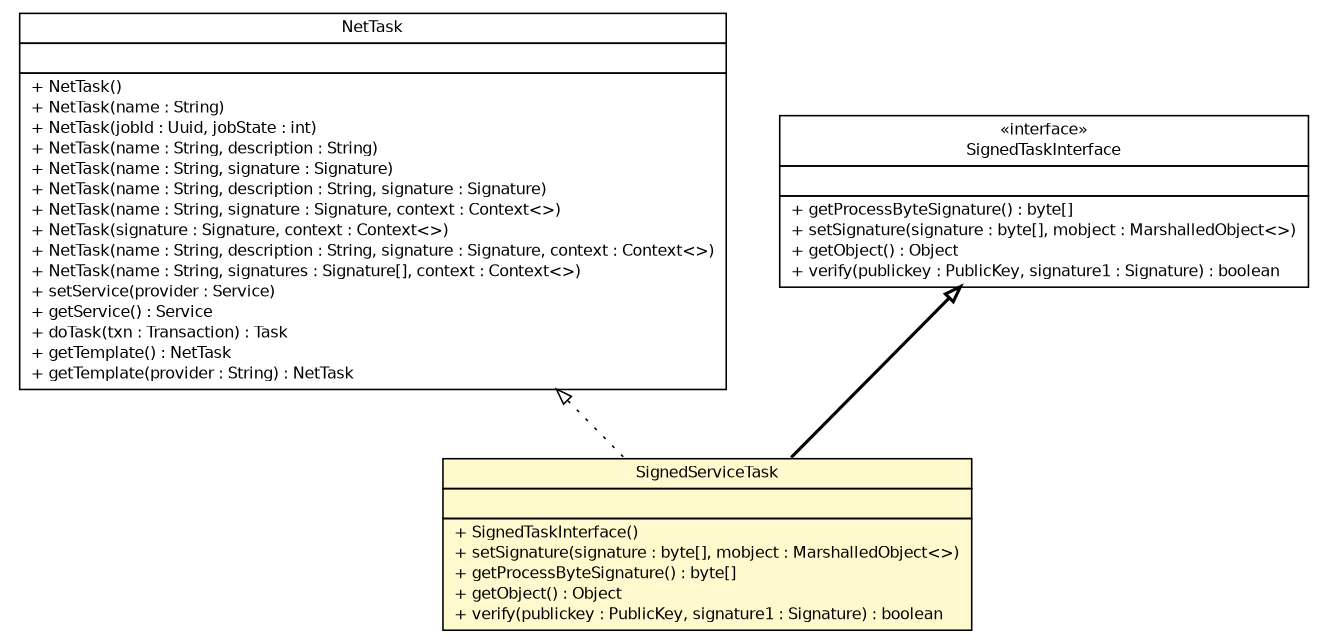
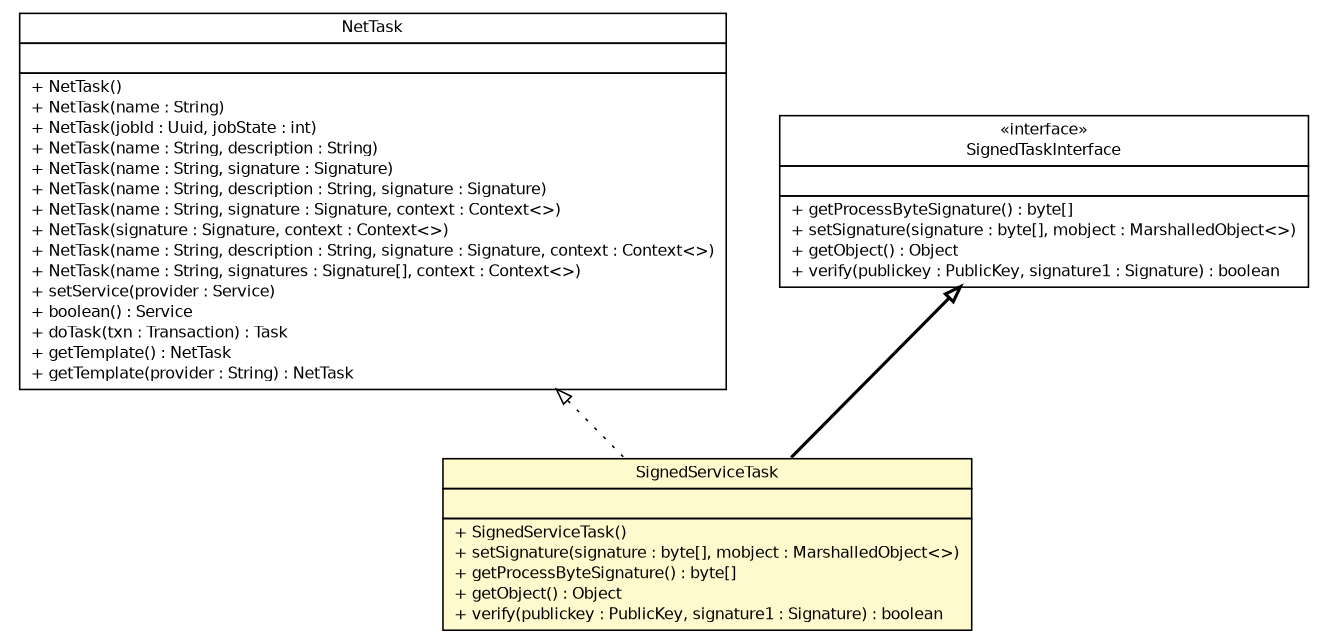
node "NetTask": text "+ getService() : Service" -> "+ boolean() : Service"
node "SignedServiceTask": text "+ SignedTaskInterface()" -> "+ SignedServiceTask()"
